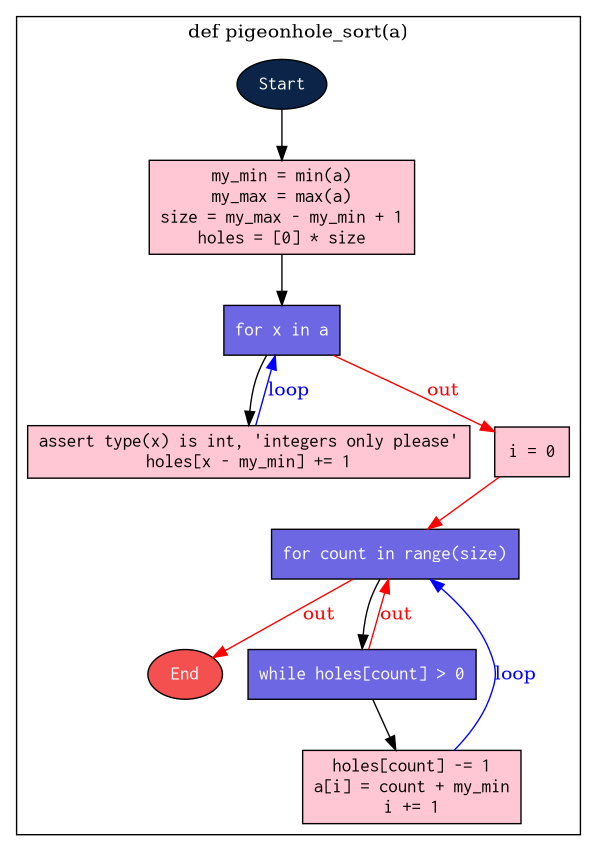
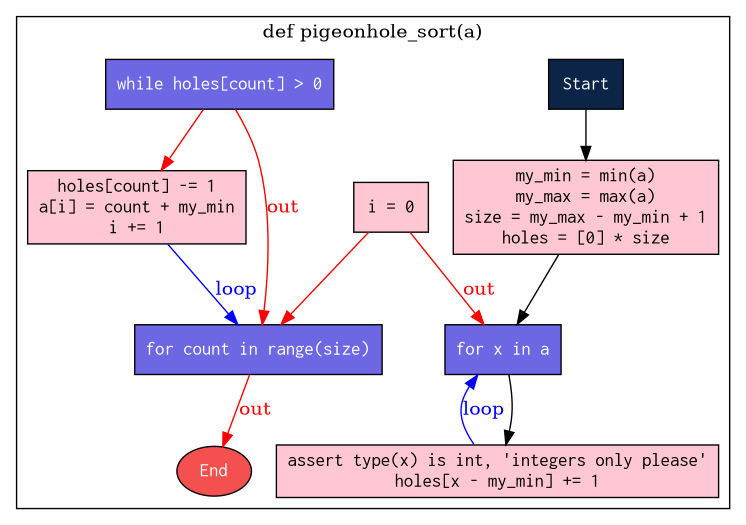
node "Start": shape ellipse -> box
edge "for x in a" -> "i = 0": reversed
edge "for count in range(size)" -> "while holes[count] > 0": removed
edge "while holes[count] > 0" -> "holes[count] -= 1 a[i] = count + my_min i += 1": color black -> red
